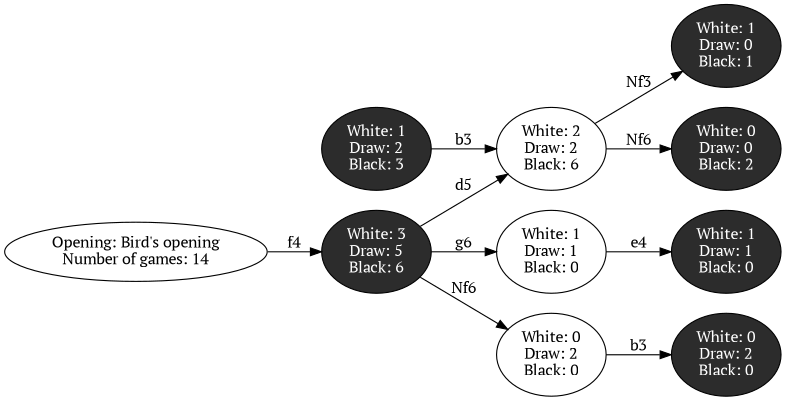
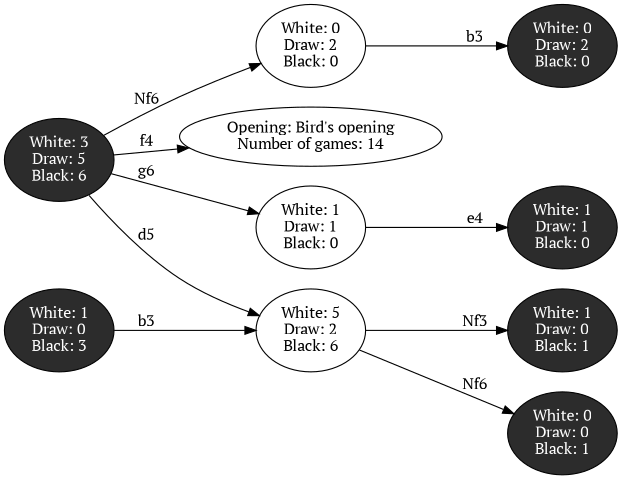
node "White: 1 Draw: 2 Black: 3": label "White: 1 Draw: 2 Black: 3" -> "White: 1 Draw: 0 Black: 3"
node "White: 2 Draw: 2 Black: 6": label "White: 2 Draw: 2 Black: 6" -> "White: 5 Draw: 2 Black: 6"
node "White: 0 Draw: 0 Black: 2": label "White: 0 Draw: 0 Black: 2" -> "White: 0 Draw: 0 Black: 1"
edge "Opening: Bird's opening Number of games: 14" -> "White: 3 Draw: 5 Black: 6": reversed
